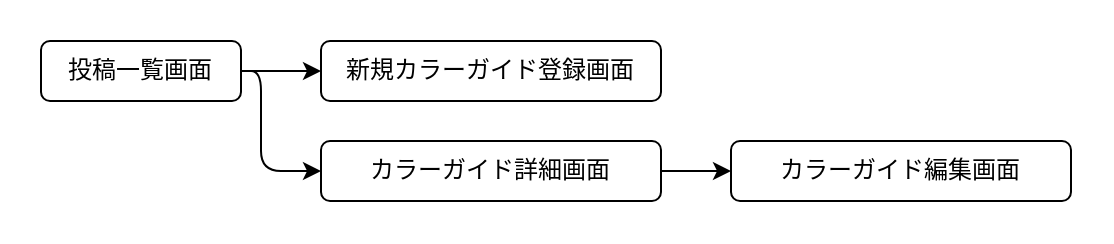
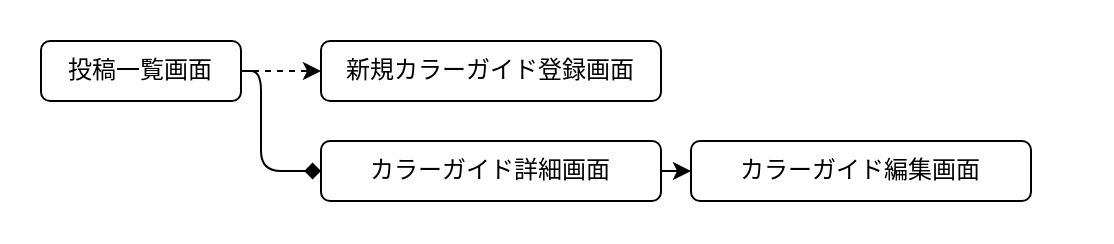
edge "投稿一覧画面" -> "新規カラーガイド登録画面": style solid -> dashed
edge "投稿一覧画面" -> "カラーガイド詳細画面": arrowhead classic -> diamond
node "カラーガイド編集画面": moved (901, 171) -> (861, 171)
